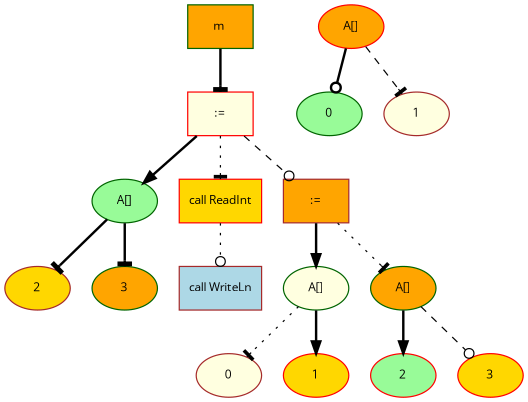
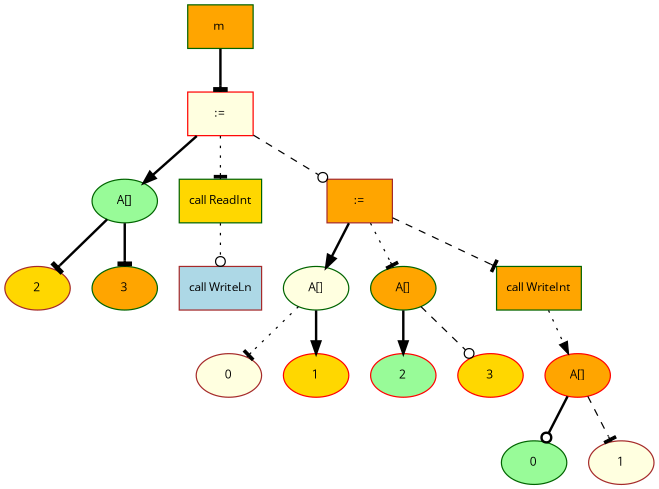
node "call ReadInt": color red -> darkgreen
node "call WriteInt": added
